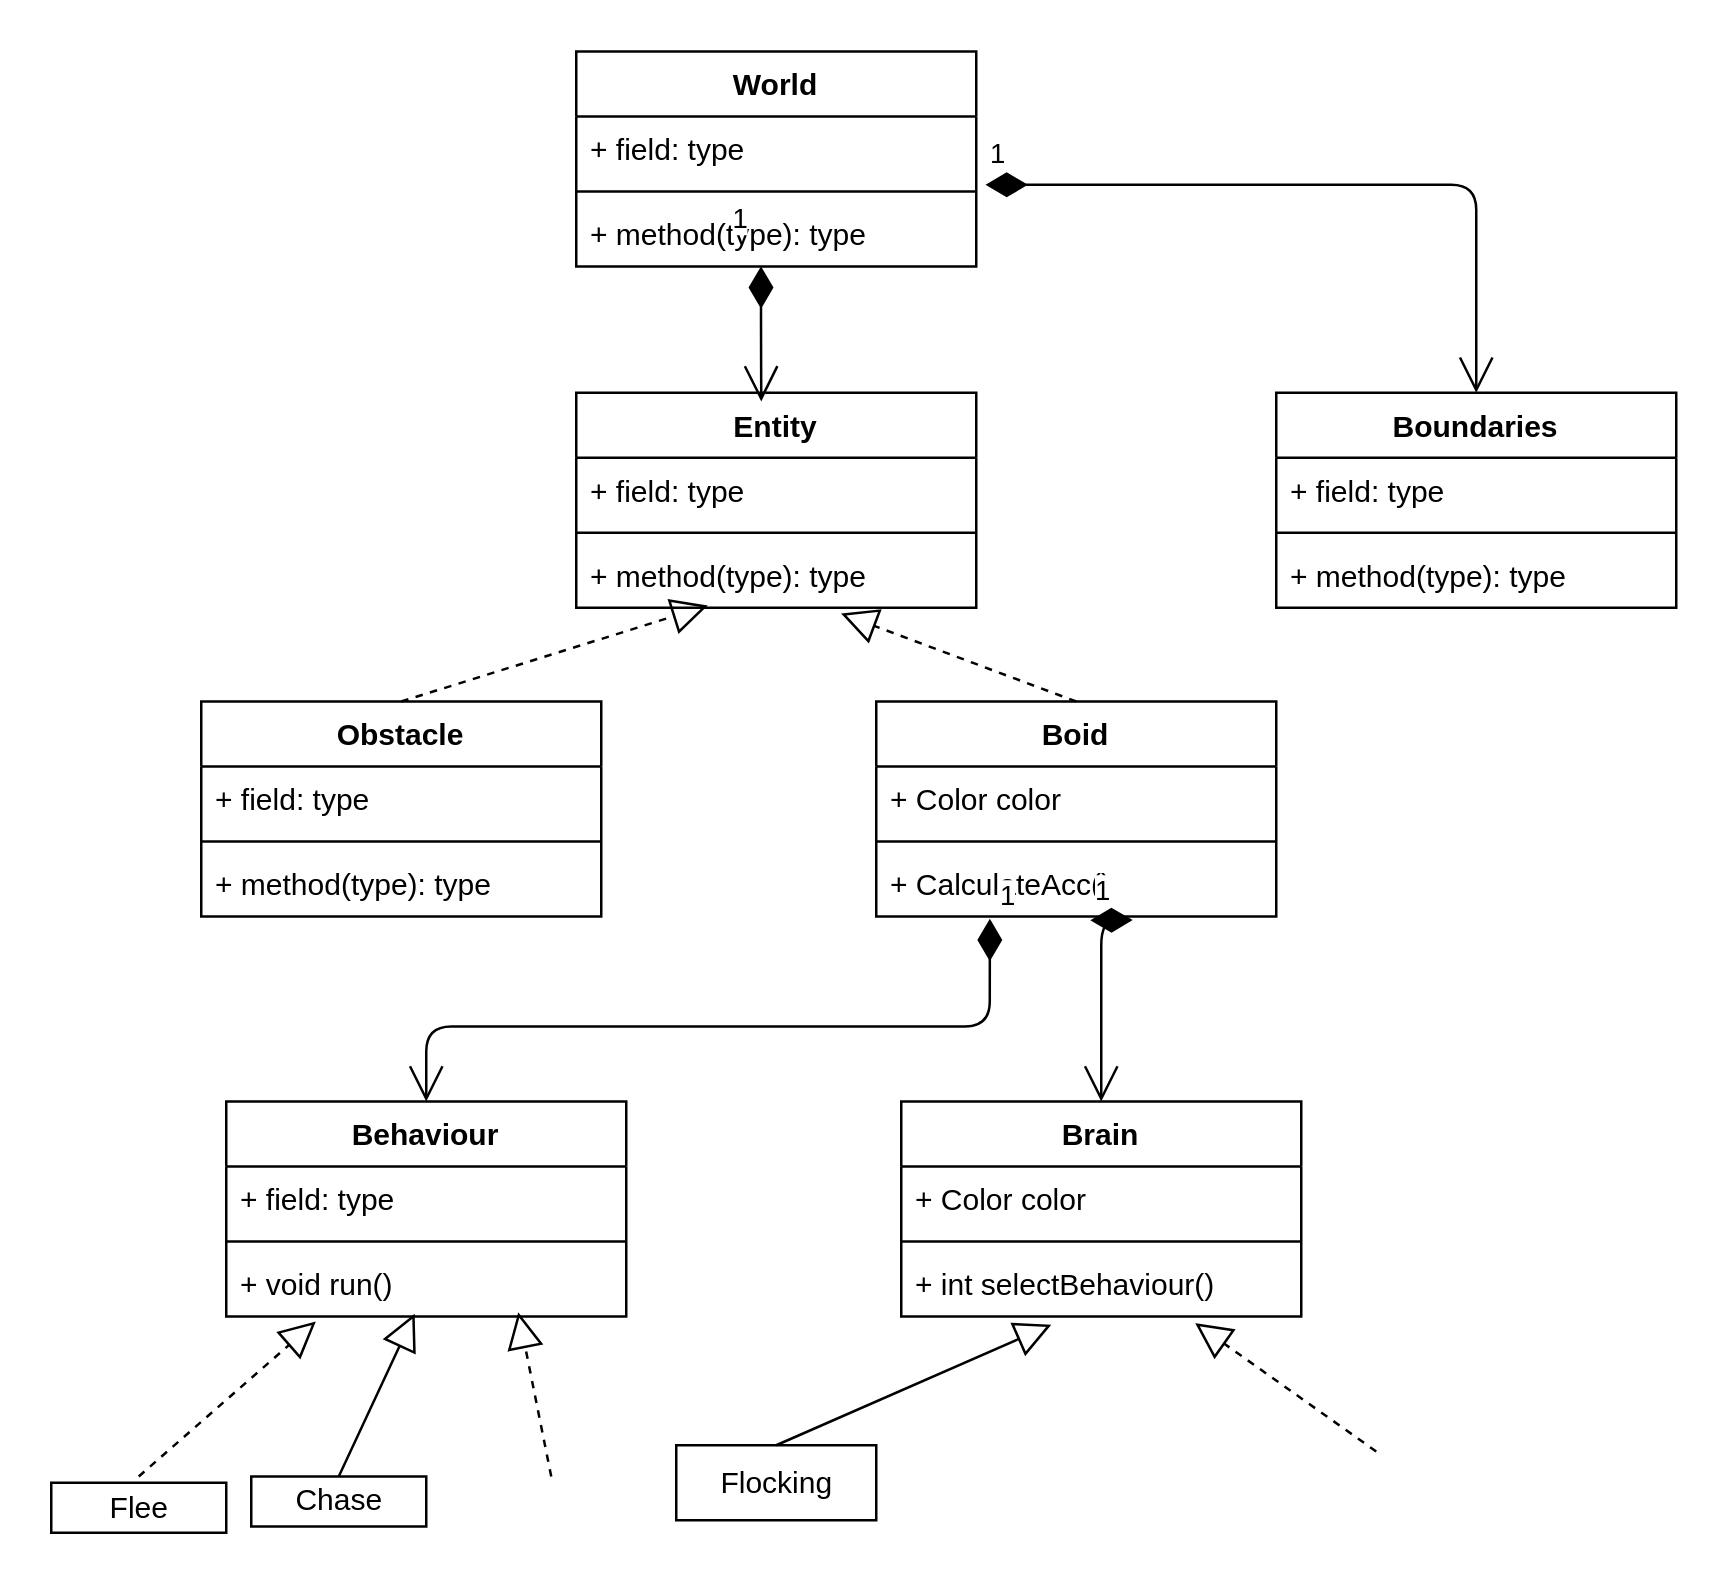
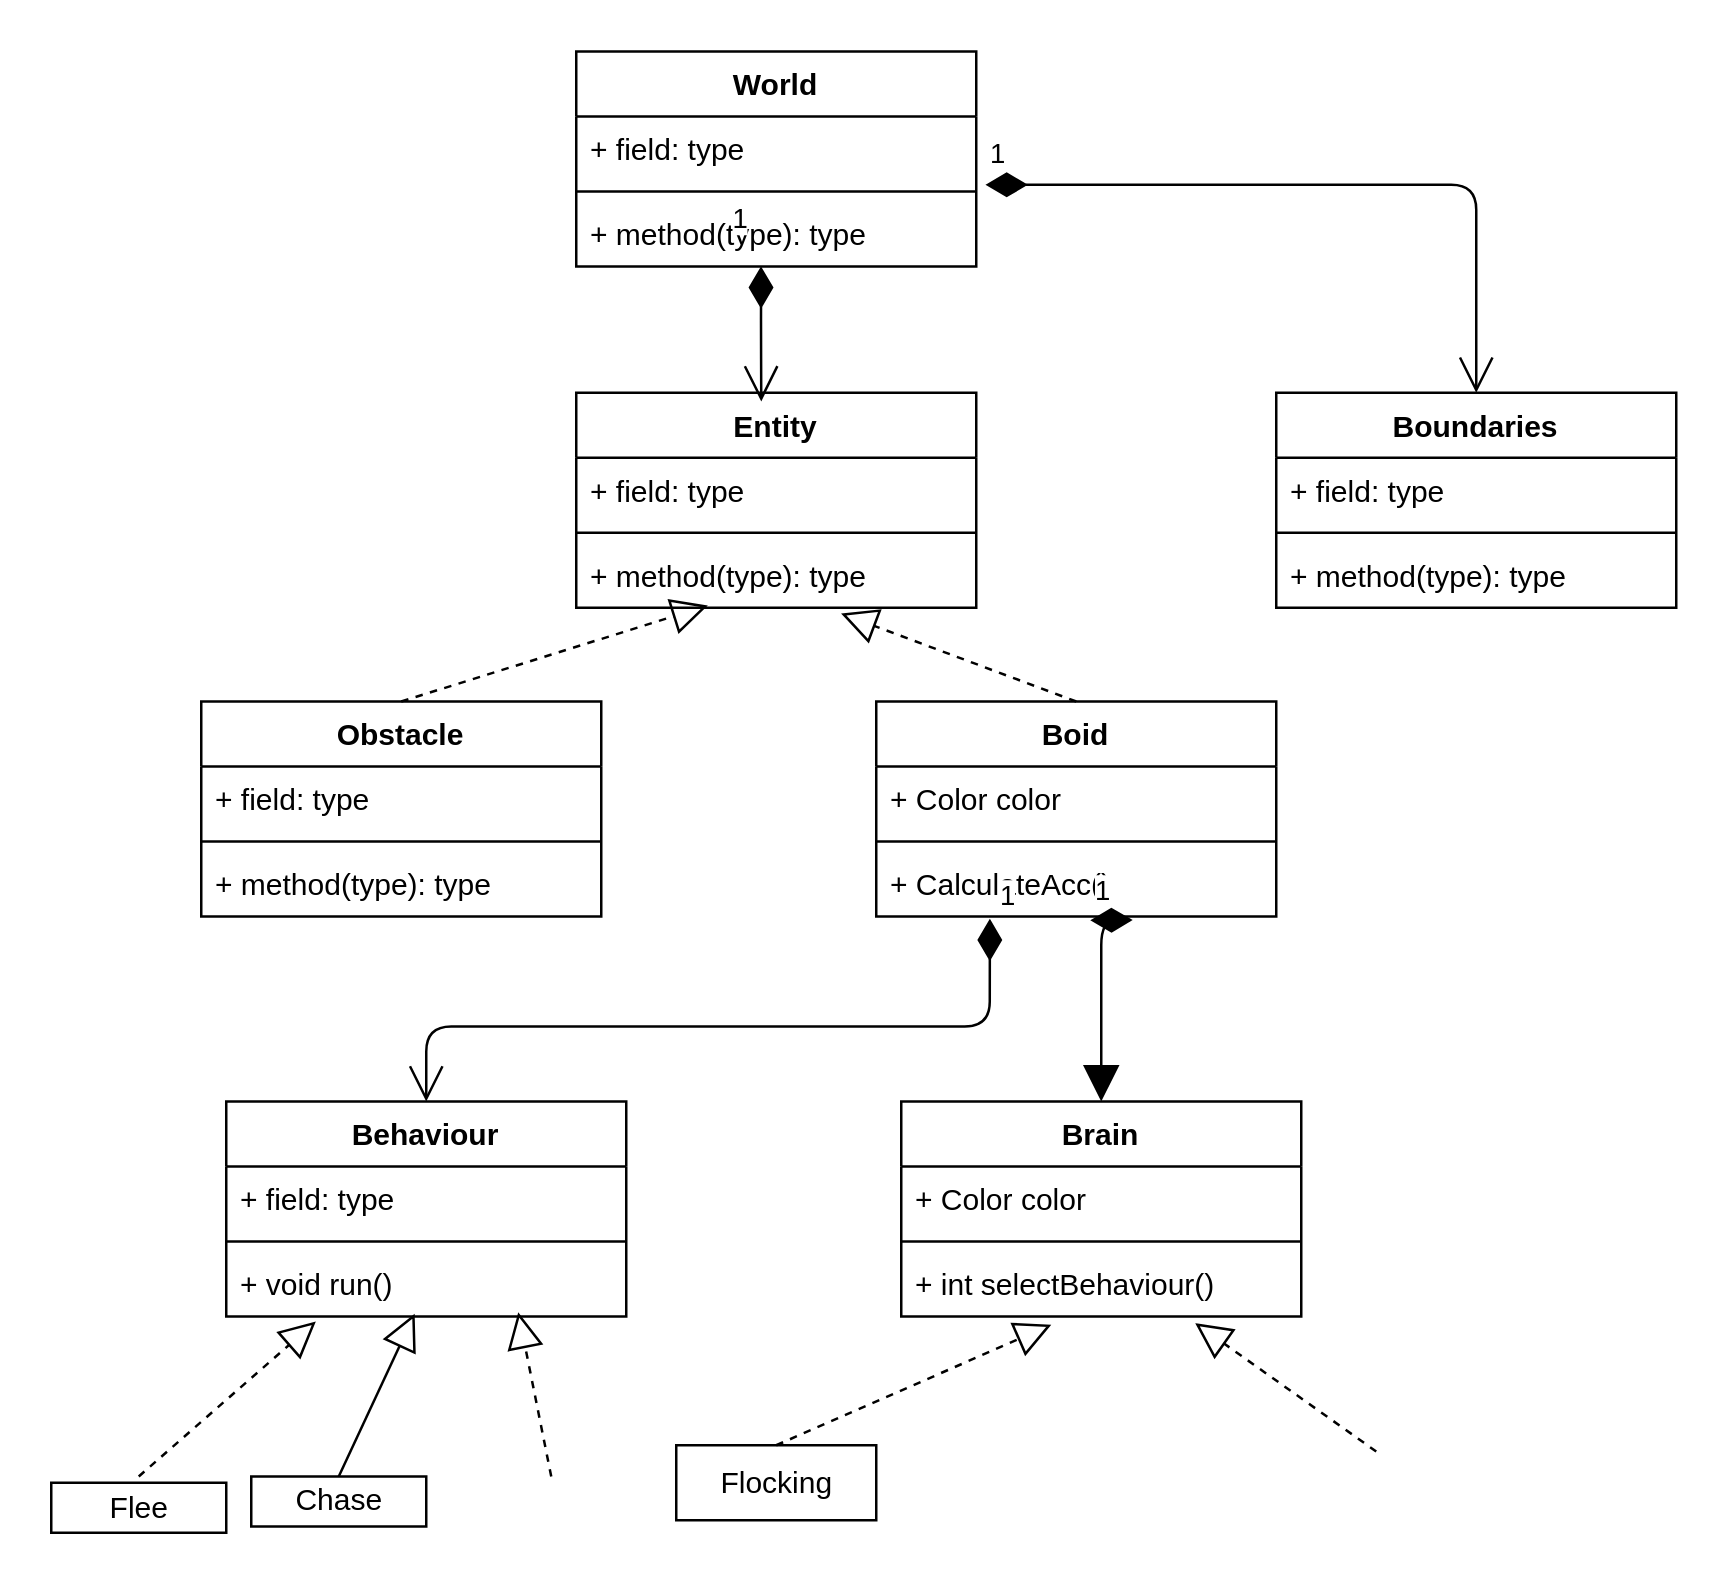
edge "+ CalculateAcc()" -- "Brain": arrowhead open -> block
edge "Flocking" -> "+ int selectBehaviour()": style solid -> dashed
